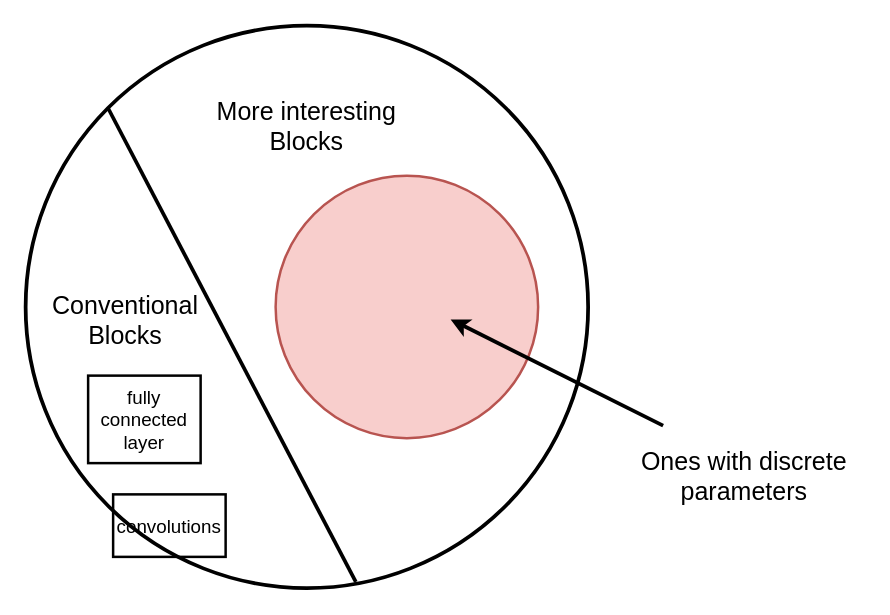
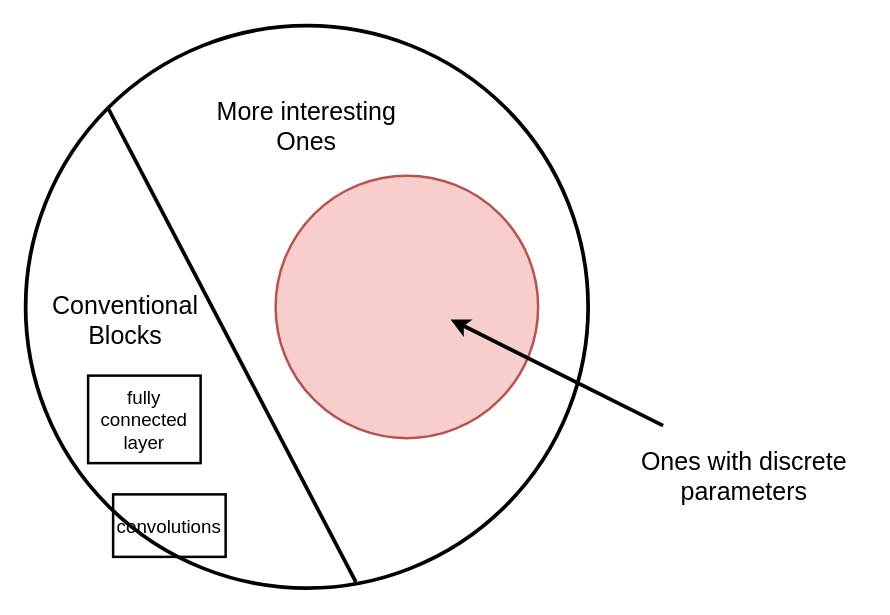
node "More interesting Blocks": label "More interesting Blocks" -> "More interesting Ones"
